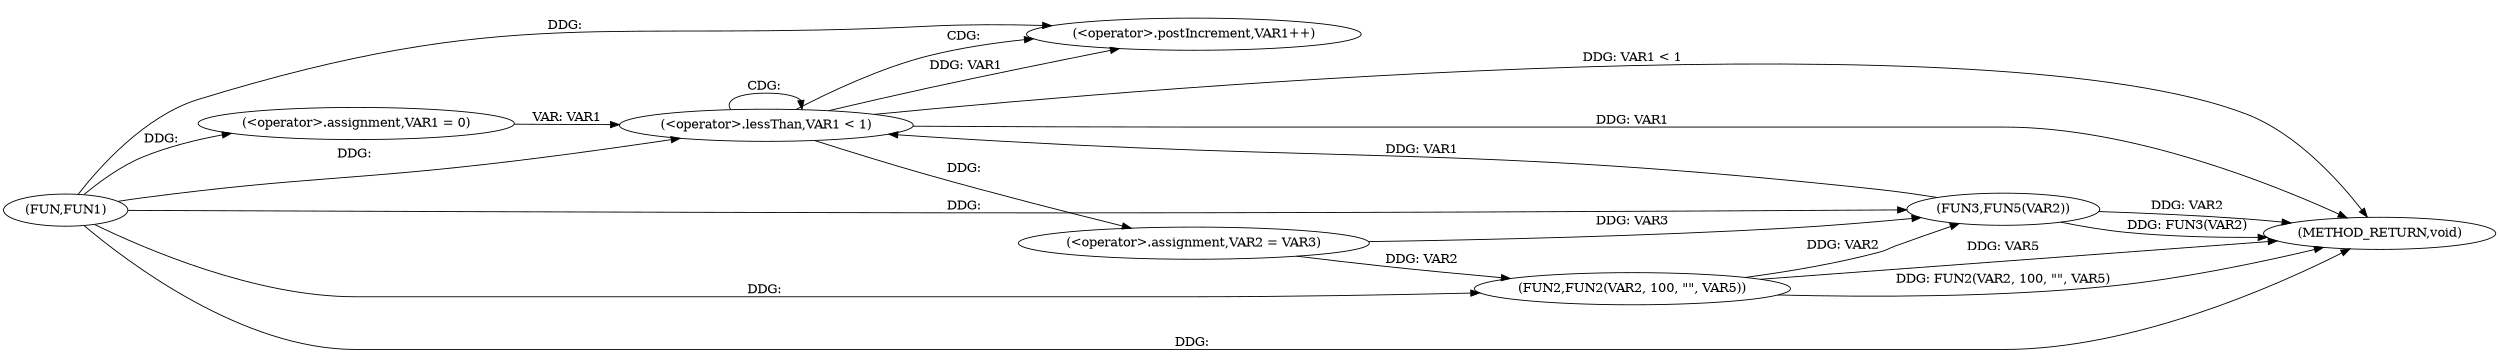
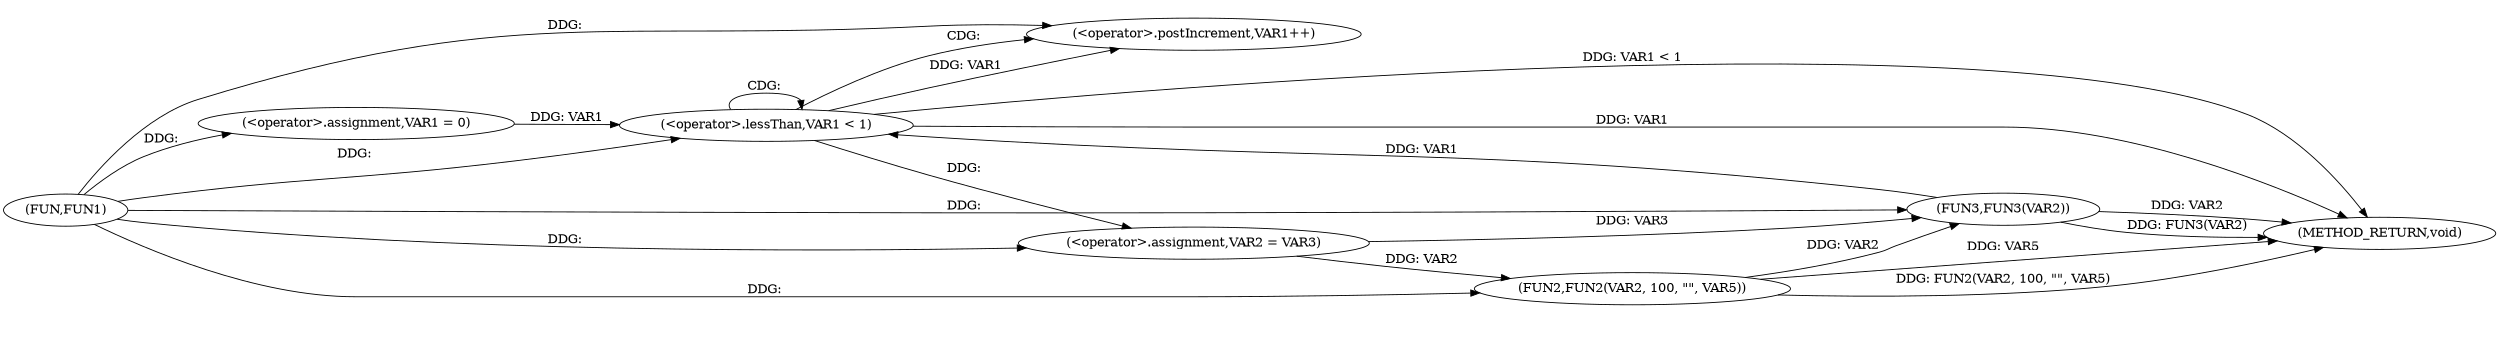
edge "(<operator>.assignment,VAR1 = 0)" -> "(<operator>.lessThan,VAR1 < 1)": label "VAR: VAR1" -> "DDG: VAR1"
node "(FUN3,FUN5(VAR2))": label "(FUN3,FUN5(VAR2))" -> "(FUN3,FUN3(VAR2))"
edge "(FUN,FUN1)" -> "(METHOD_RETURN,void)": now "(FUN,FUN1)" -> "(<operator>.assignment,VAR2 = VAR3)"
